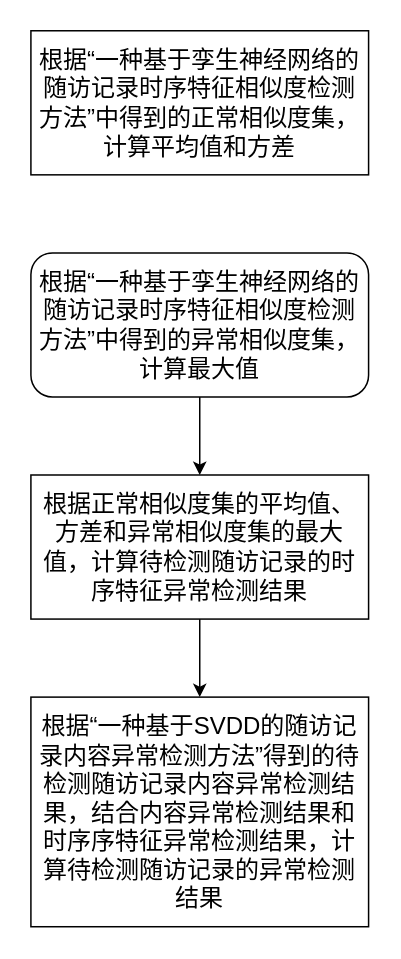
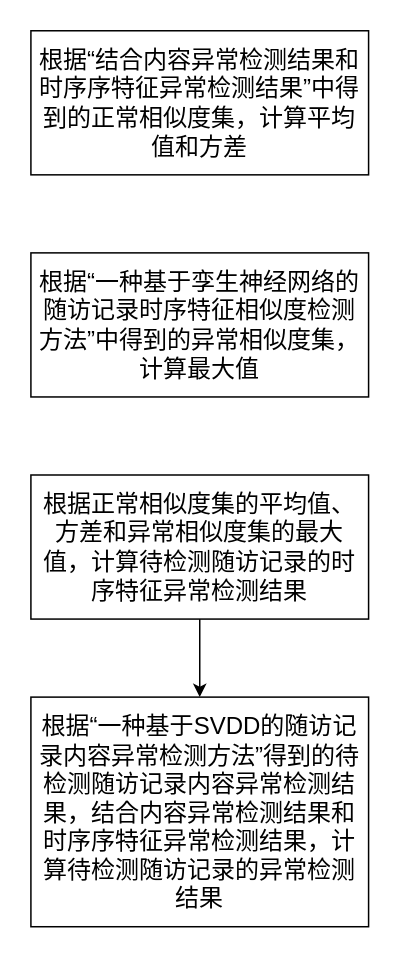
node "根据“一种基于孪生神经网络的随访记录时序特征相似度检测方法”中得到的正常相似度集，计算平均值和方差": label "根据“一种基于孪生神经网络的随访记录时序特征相似度检测方法”中得到的正常相似度集，计算平均值和方差" -> "根据“结合内容异常检测结果和时序序特征异常检测结果”中得到的正常相似度集，计算平均值和方差"
node "根据“一种基于孪生神经网络的随访记录时序特征相似度检测方法”中得到的异常相似度集，计算最大值": shape rounded rectangle -> rectangle
edge "根据“一种基于孪生神经网络的随访记录时序特征相似度检测方法”中得到的异常相似度集，计算最大值" -> "根据正常相似度集的平均值、方差和异常相似度集的最大值，计算待检测随访记录的时序特征异常检测结果": removed
